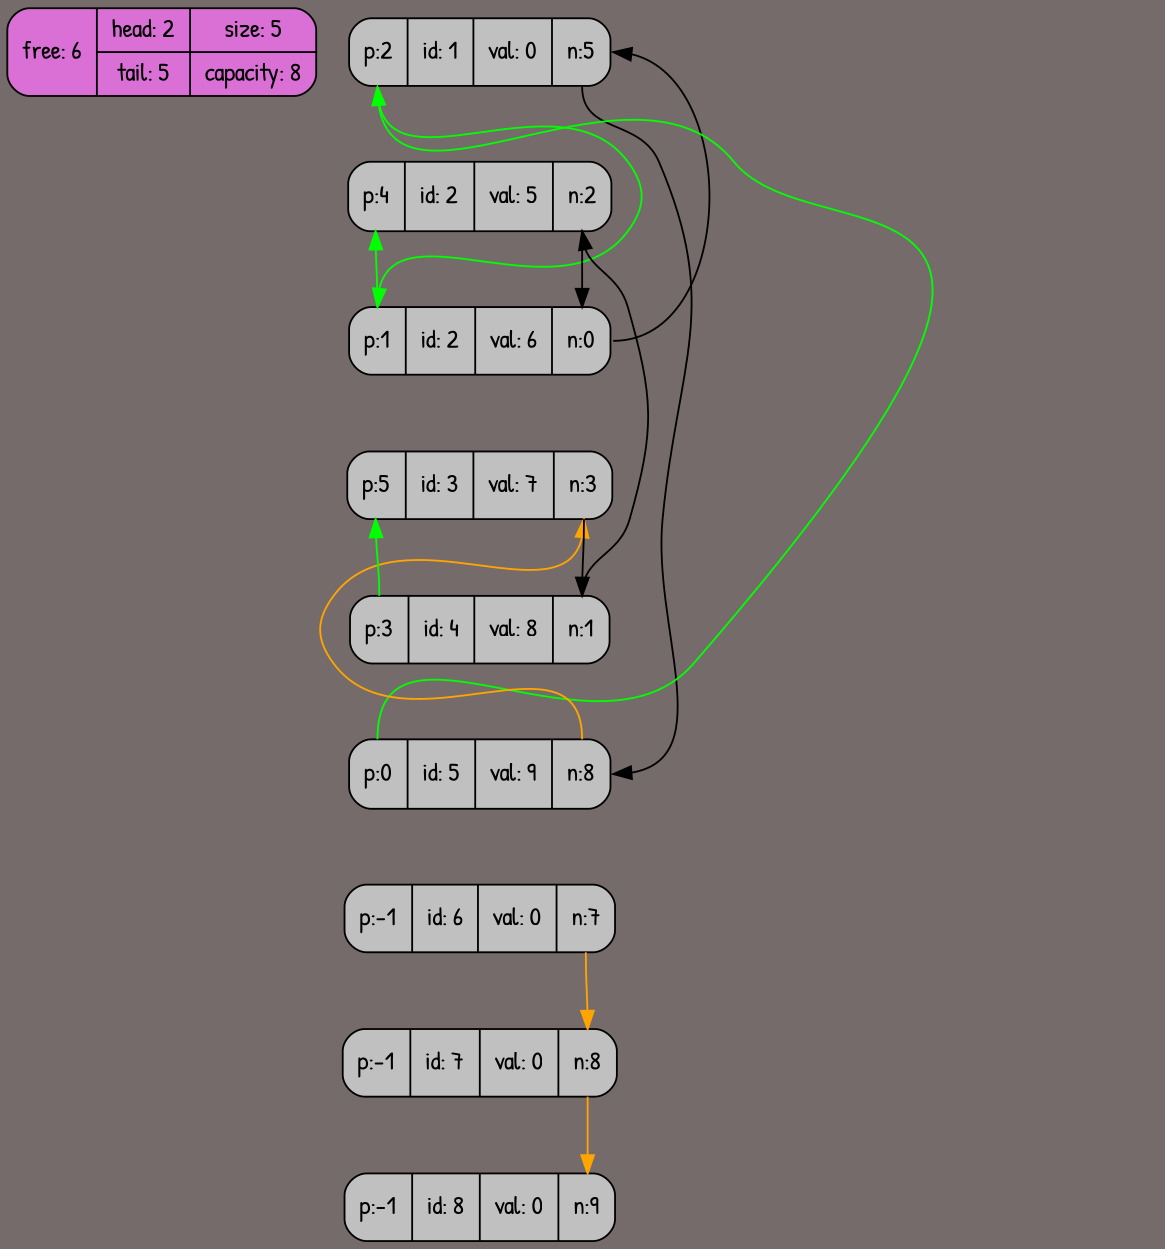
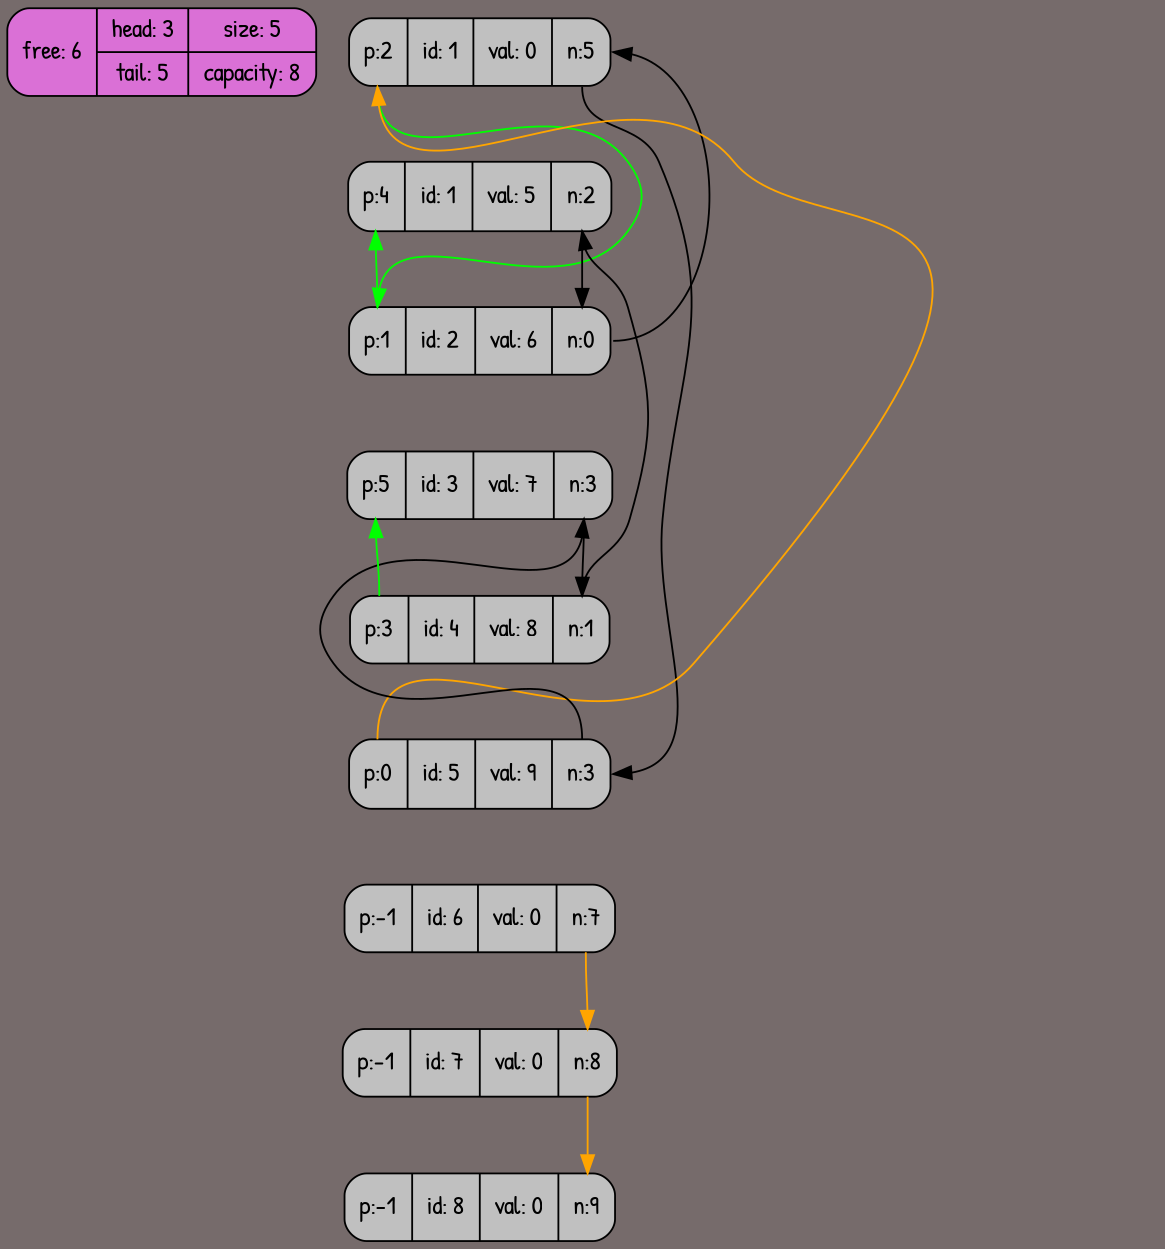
node "free: 6": text "head: 2" -> "head: 3"
node "p:4": text "id: 2" -> "id: 1"
edge "p:0" -> "p:2": color green -> orange
edge "p:0" -> "p:5": color orange -> black
node "p:0": text "n:8" -> "n:3"
